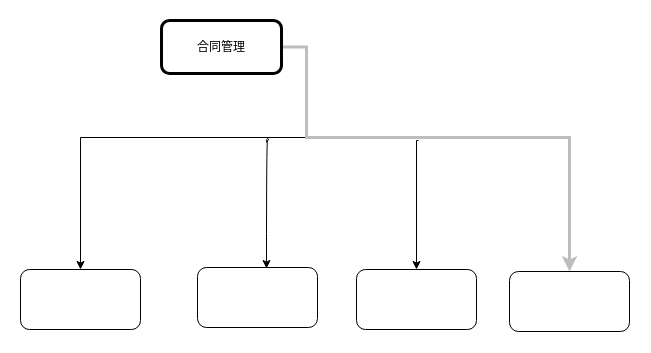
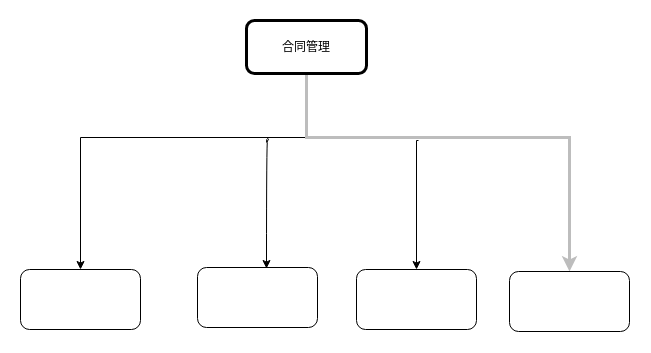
node "合同管理": moved (222, 47) -> (307, 47)
